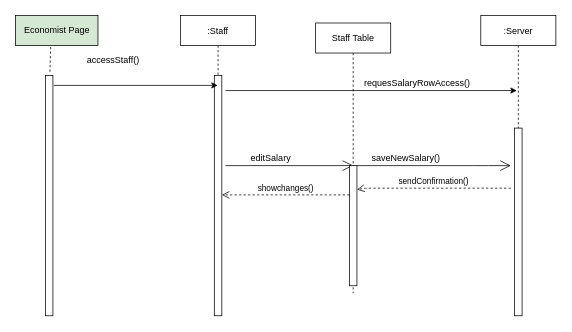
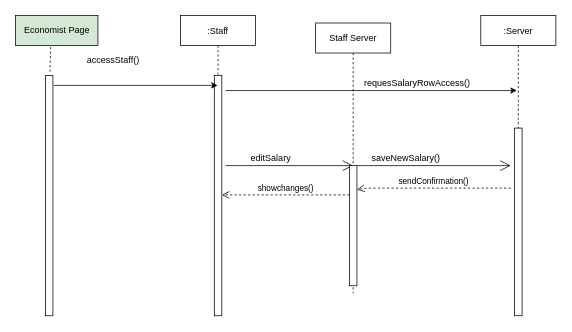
node "Staff Table": label "Staff Table" -> "Staff Server"
